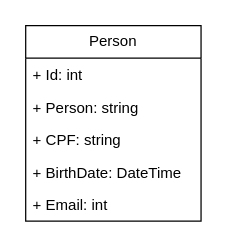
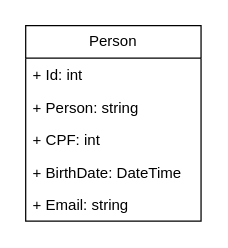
node "+ CPF: string": label "+ CPF: string" -> "+ CPF: int"
node "+ Email: int": label "+ Email: int" -> "+ Email: string"
